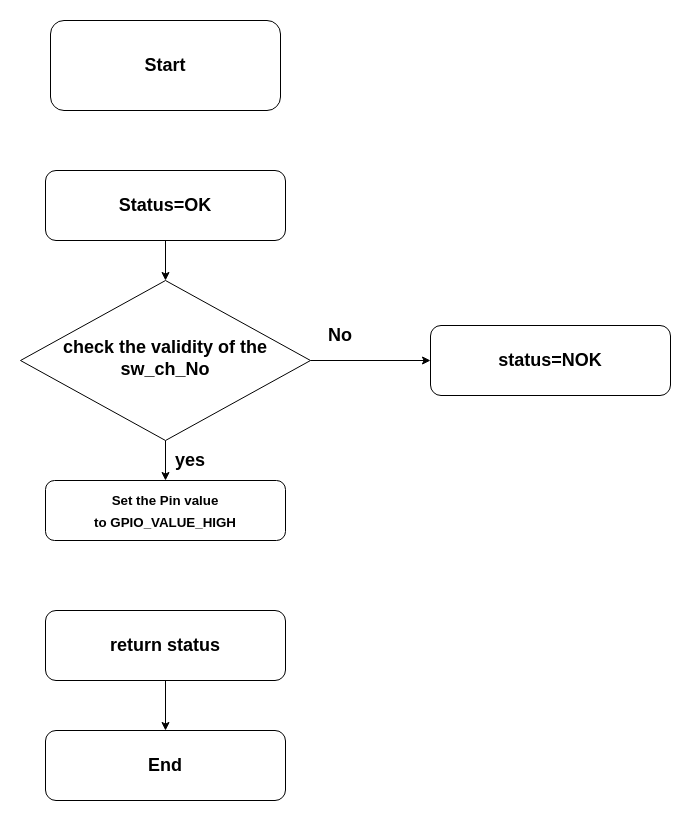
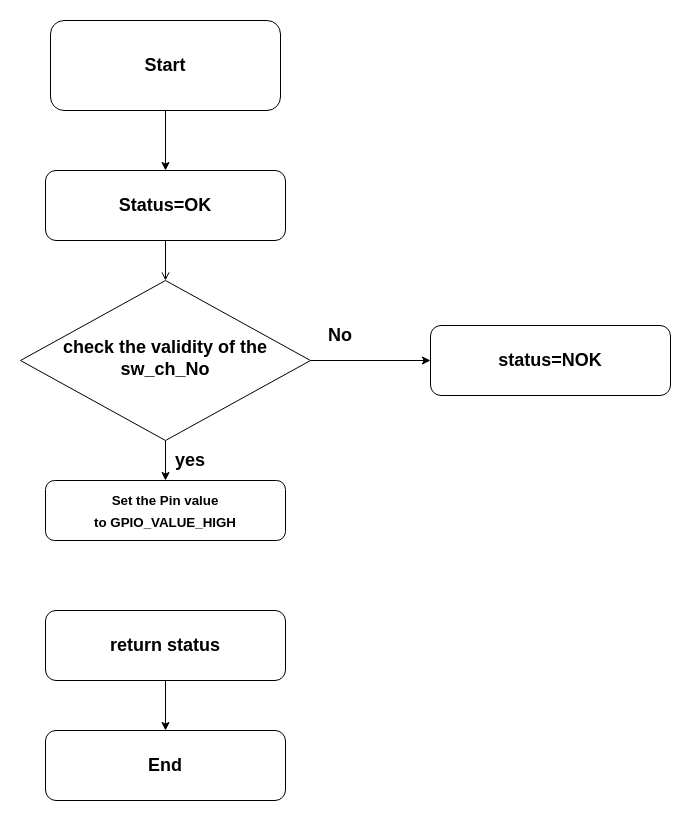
edge "Start" -> "Status=OK": added
edge "Status=OK" -> "check the validity of the sw_ch_No": arrowhead classic -> open
